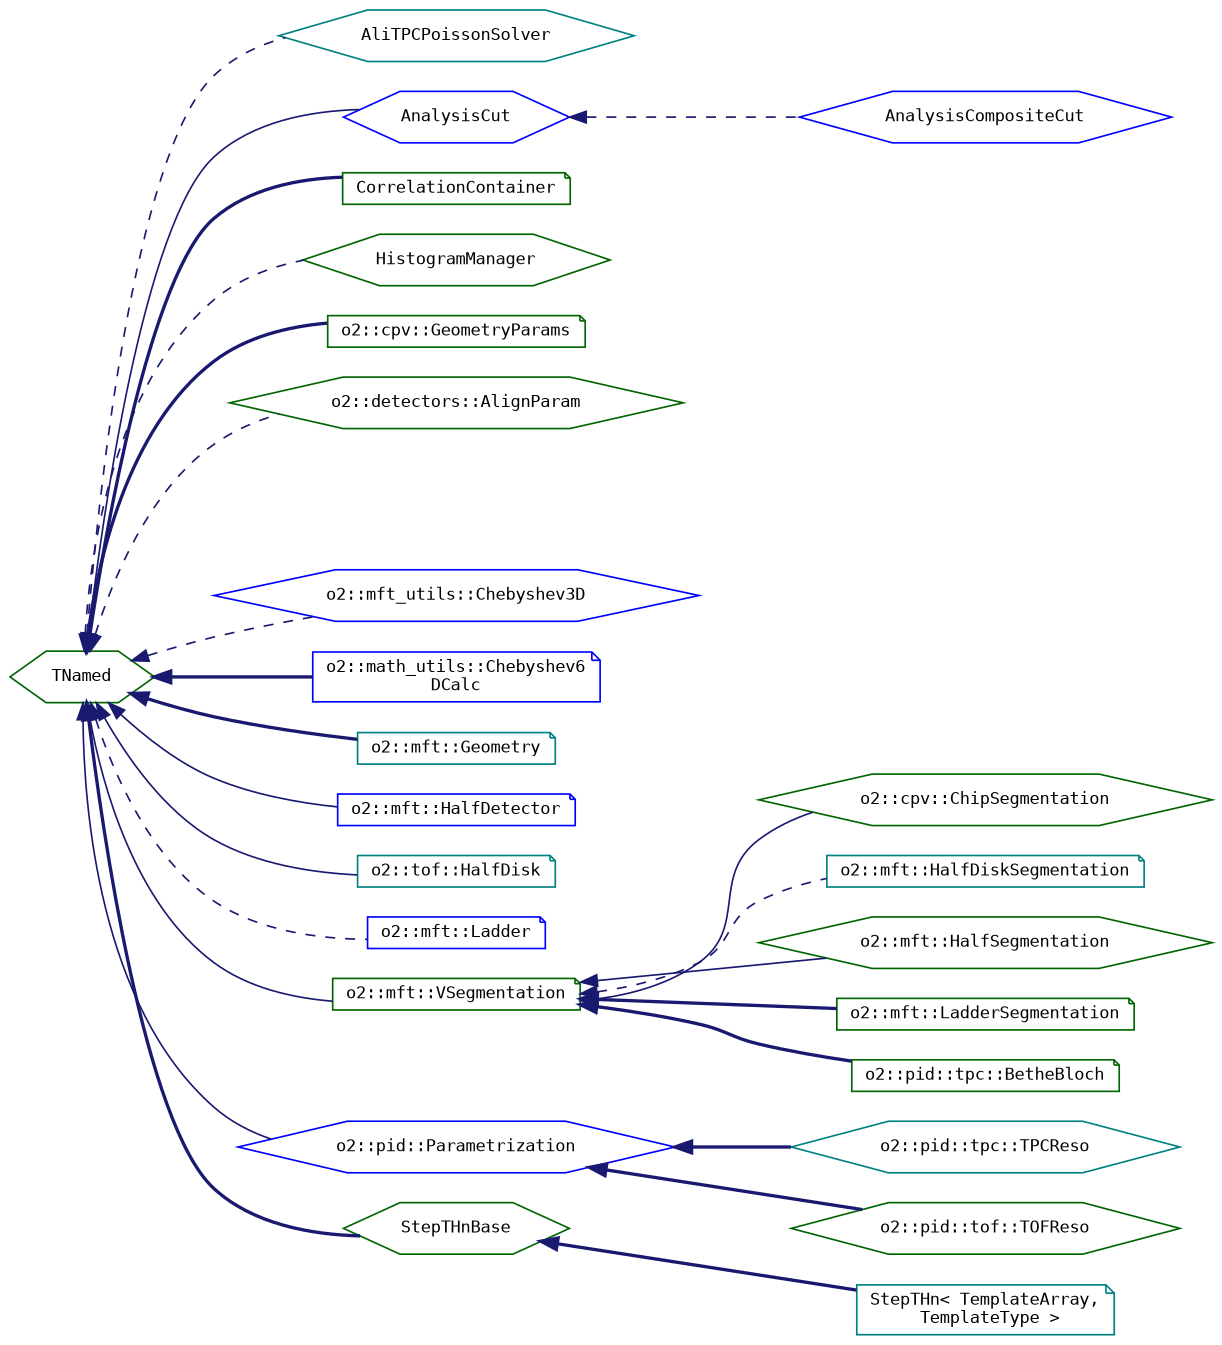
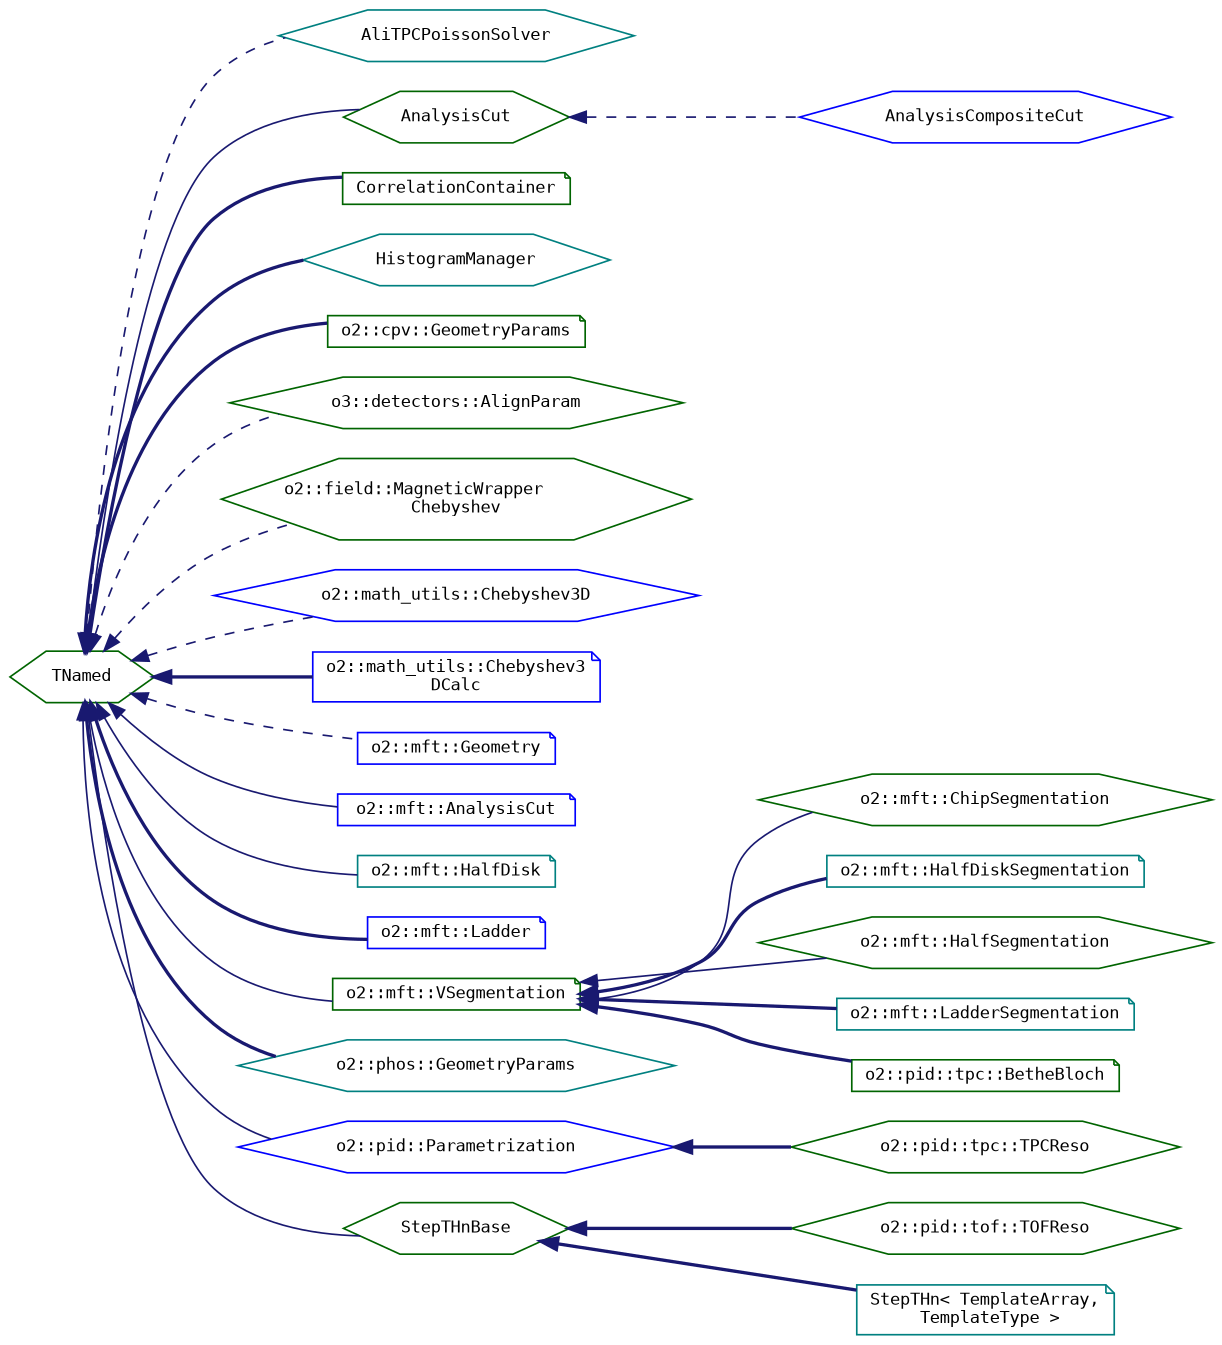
node "AnalysisCut": color blue -> darkgreen
node "HistogramManager": color darkgreen -> teal
edge "HistogramManager" -> "TNamed": style dashed -> bold
node "o2::detectors::AlignParam": label "o2::detectors::AlignParam" -> "o3::detectors::AlignParam"
node "o2::field::MagneticWrapper Chebyshev": added
node "o2::mft_utils::Chebyshev3D": label "o2::mft_utils::Chebyshev3D" -> "o2::math_utils::Chebyshev3D"
node "o2::math_utils::Chebyshev6 DCalc": label "o2::math_utils::Chebyshev6 DCalc" -> "o2::math_utils::Chebyshev3 DCalc"
edge "o2::mft::Geometry" -> "TNamed": style bold -> dashed
node "o2::mft::Geometry": color teal -> blue
node "o2::cpv::ChipSegmentation": label "o2::cpv::ChipSegmentation" -> "o2::mft::ChipSegmentation"
node "o2::mft::HalfDetector": label "o2::mft::HalfDetector" -> "o2::mft::AnalysisCut"
node "o2::tof::HalfDisk": label "o2::tof::HalfDisk" -> "o2::mft::HalfDisk"
edge "o2::mft::Ladder" -> "TNamed": style dashed -> bold
edge "o2::mft::HalfDiskSegmentation" -> "o2::mft::VSegmentation": style dashed -> bold
node "o2::mft::LadderSegmentation": color darkgreen -> teal
edge "StepTHnBase" -> "TNamed": style bold -> solid
node "o2::phos::GeometryParams": added
node "o2::pid::tpc::TPCReso": color teal -> darkgreen
edge "o2::pid::tof::TOFReso" -> "o2::pid::Parametrization": now "o2::pid::tof::TOFReso" -> "StepTHnBase"
